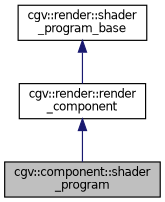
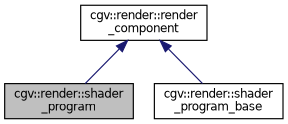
edge "cgv::render::render _component" -> "cgv::render::shader _program_base": reversed
node "cgv::component::shader _program": label "cgv::component::shader _program" -> "cgv::render::shader _program"
